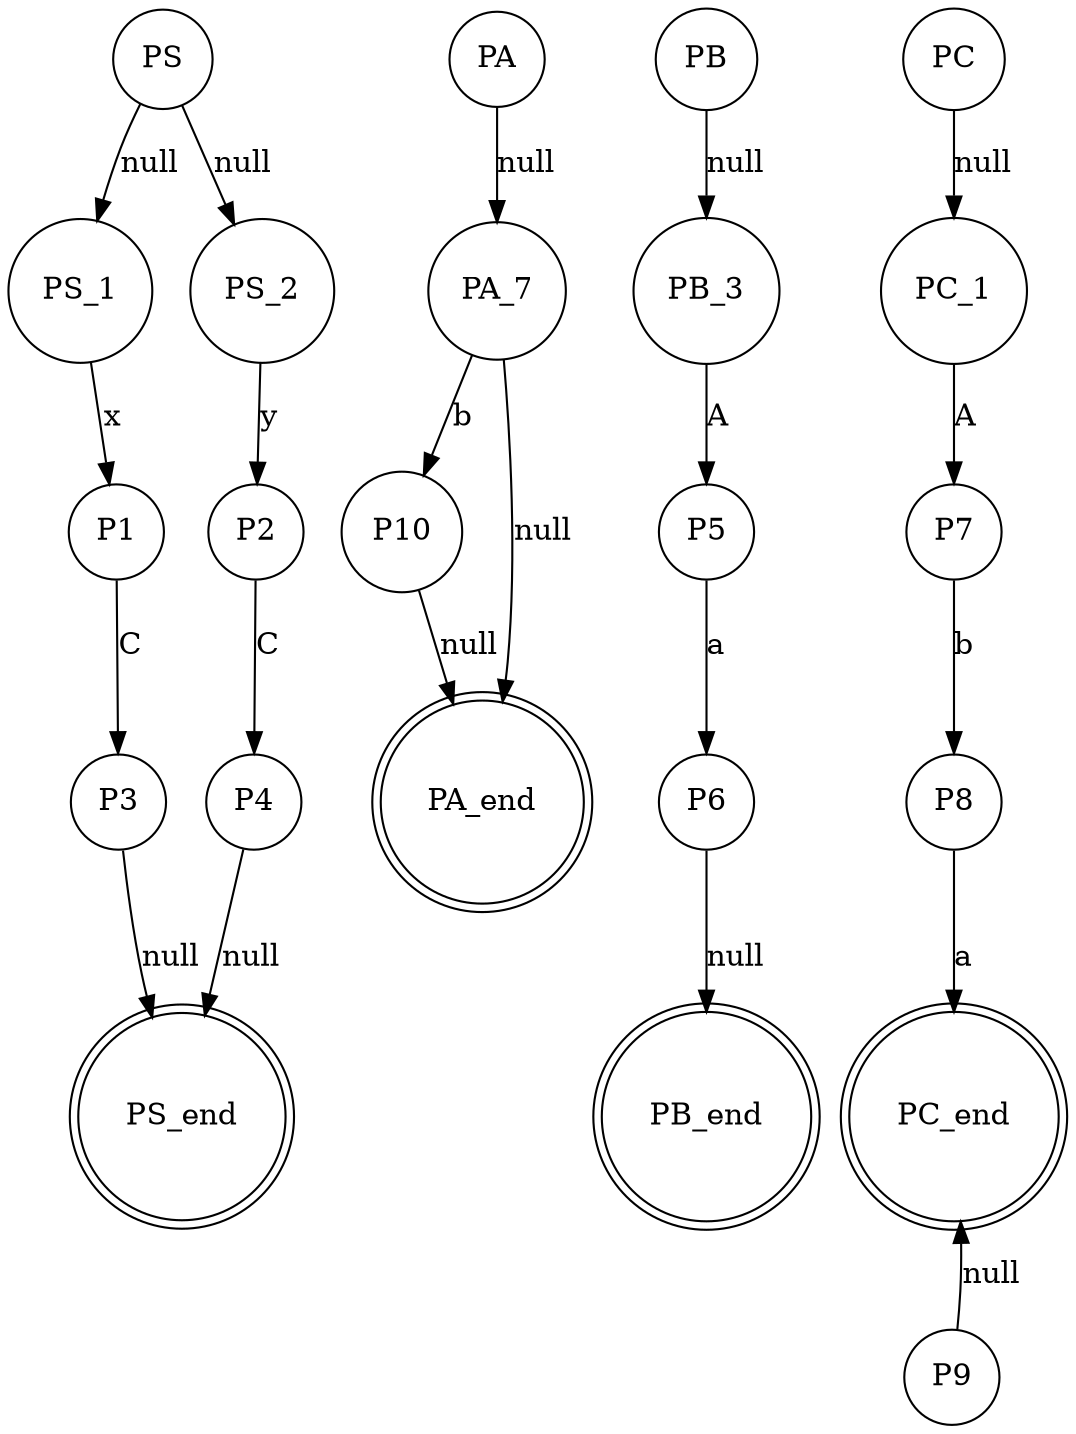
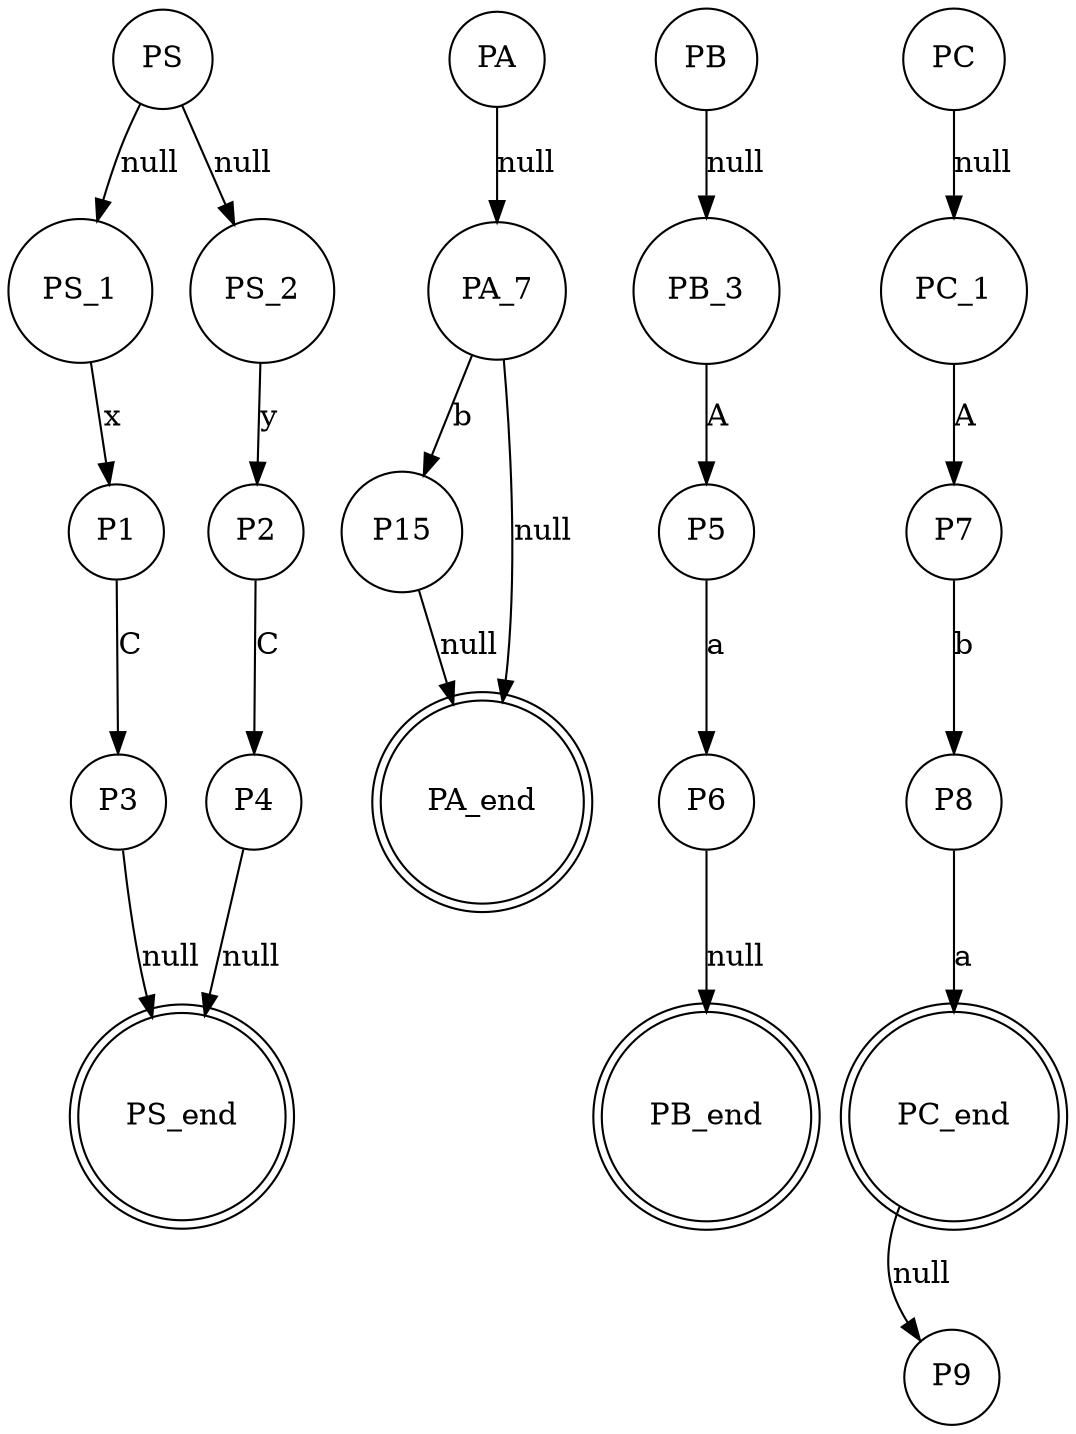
node "P10": label "P10" -> "P15"
edge "P9" -> "PC_end": reversed
